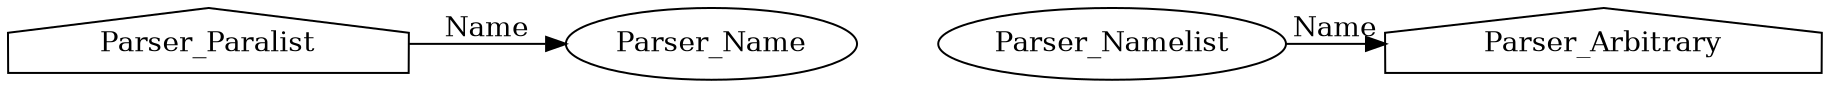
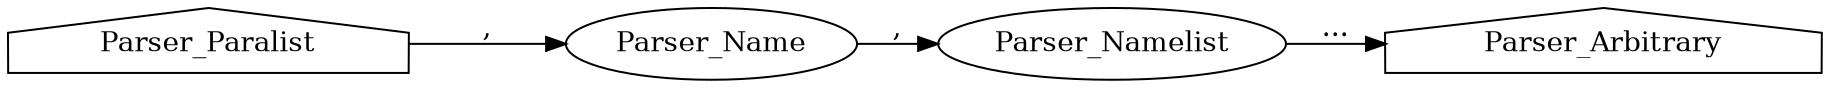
edge "Parser_Paralist" -> "Parser_Name": label "Name" -> ","
edge "Parser_Namelist" -> "Parser_Arbitrary": label "Name" -> "..."
edge "Parser_Name" -> "Parser_Namelist": added, label ","
